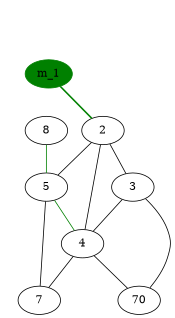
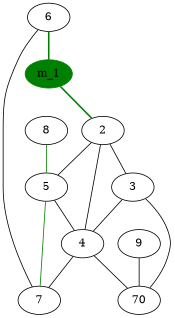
node "6": added
edge "5" -- "4": color #008000 -> black
edge "5" -- "7": color black -> #008000
node "9": added
